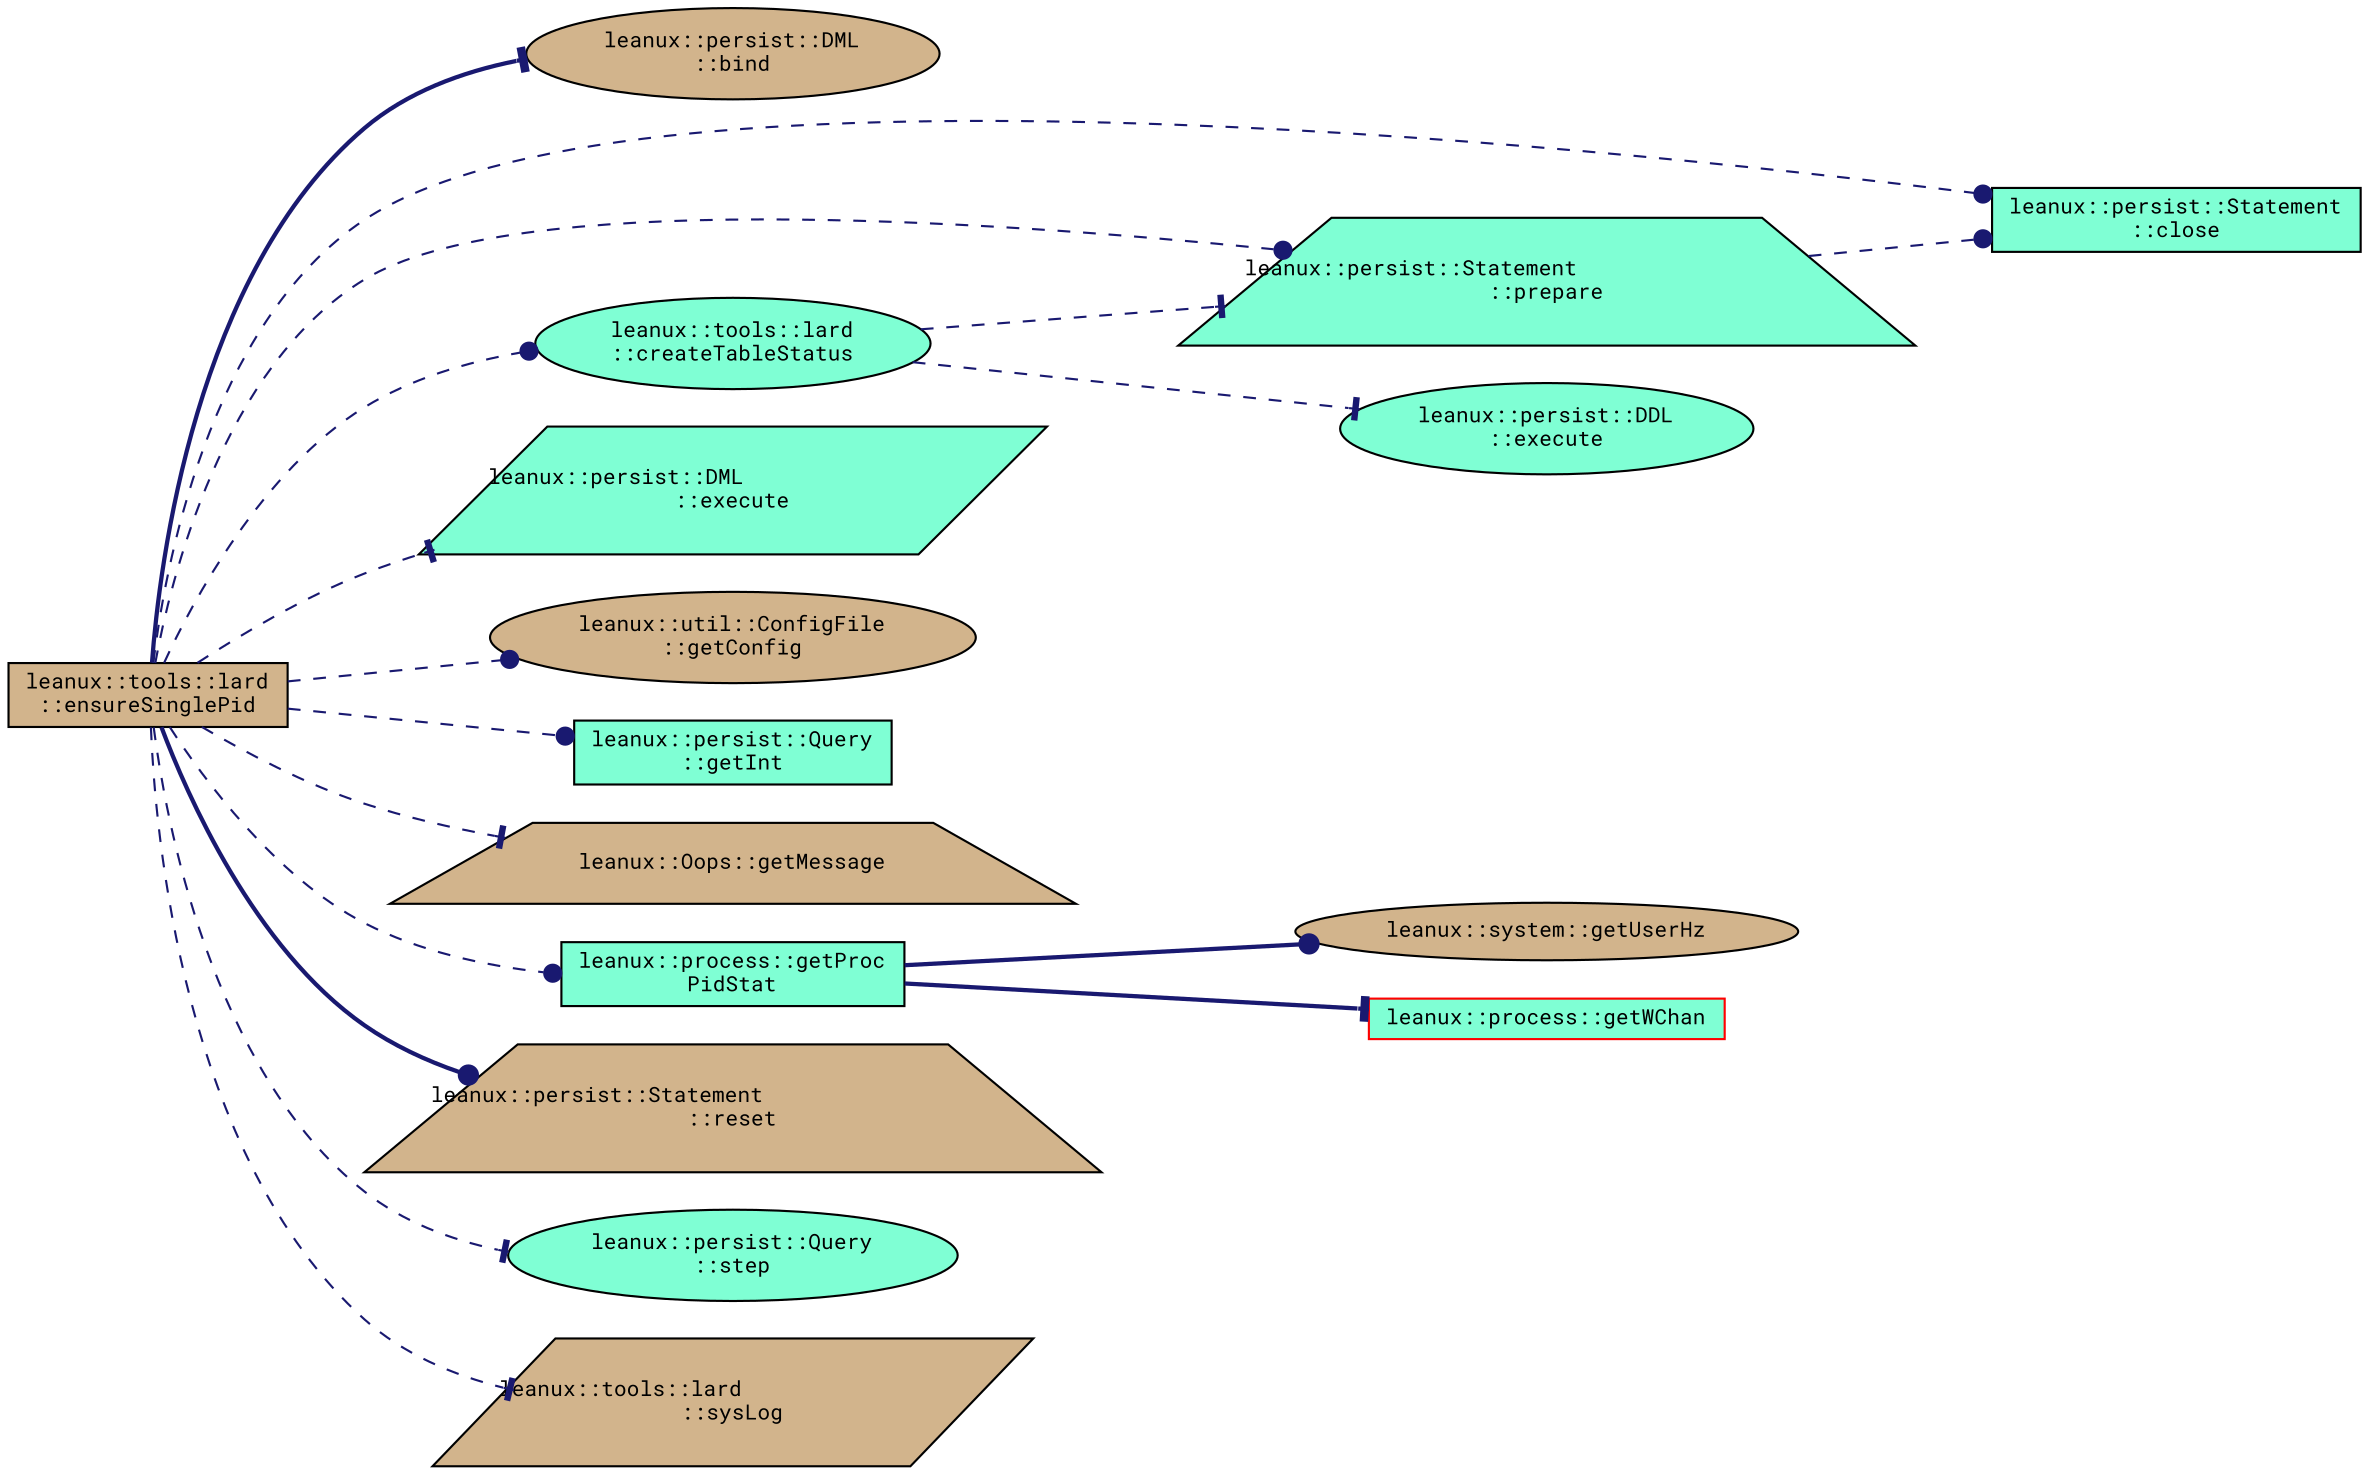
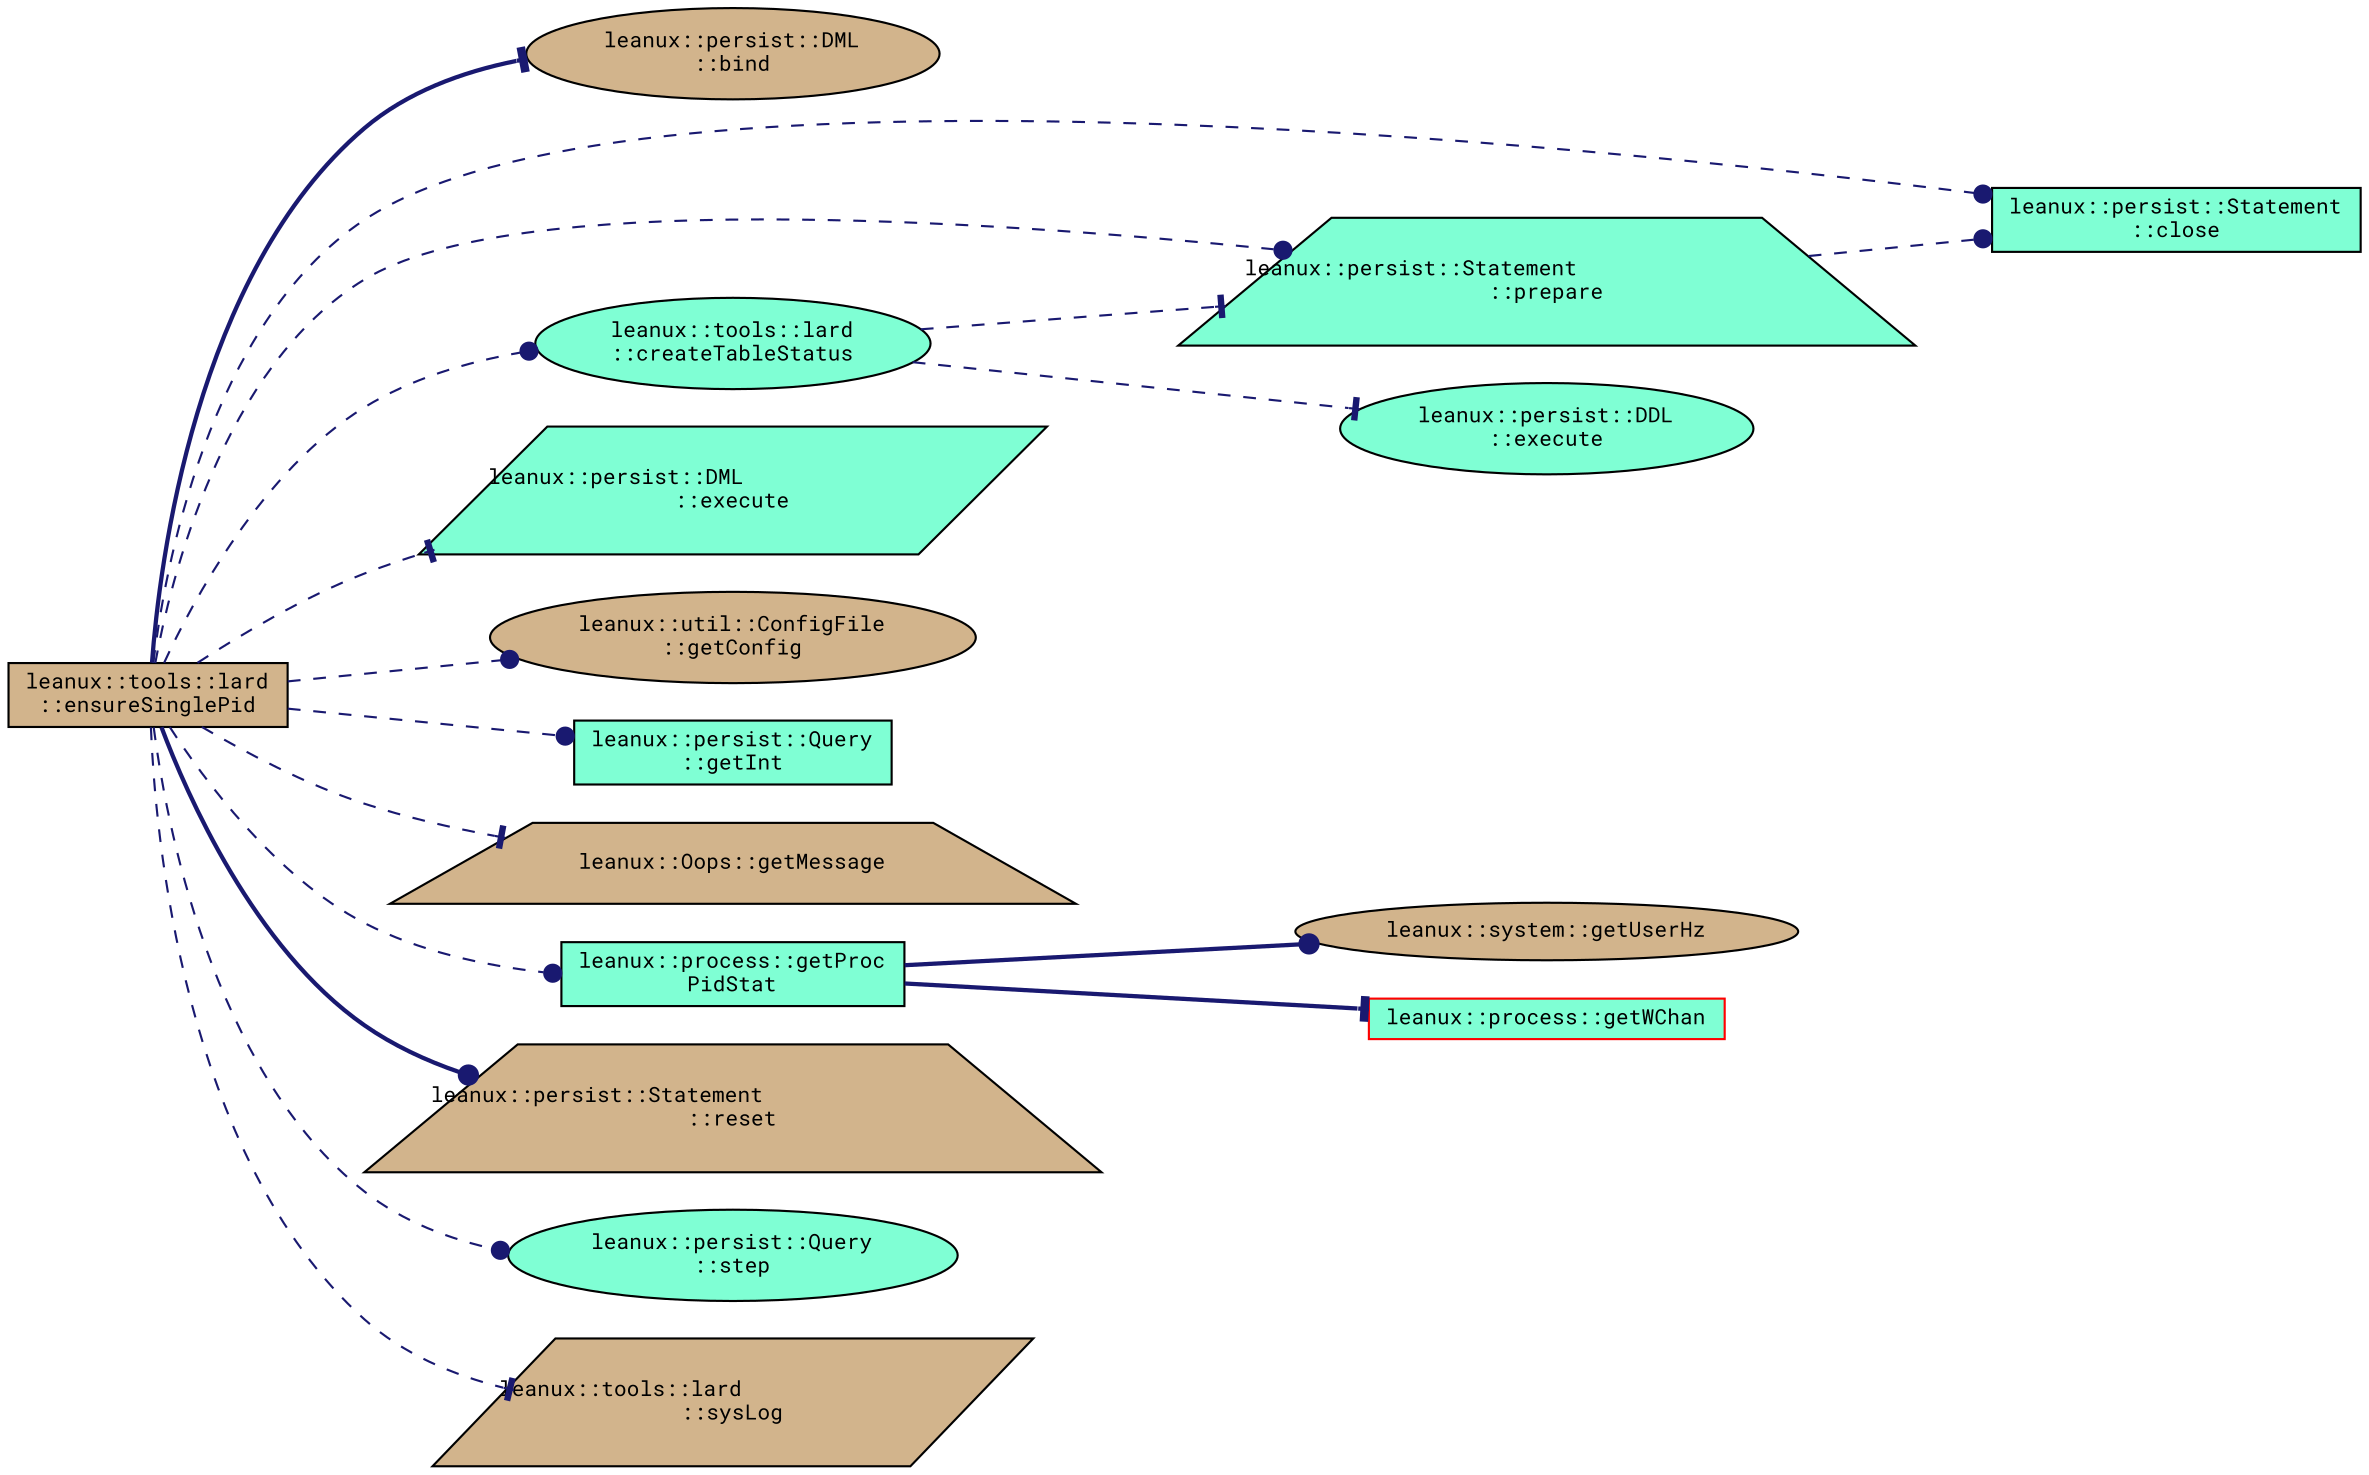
edge "leanux::tools::lard ::ensureSinglePid" -> "leanux::persist::Query ::step": arrowhead tee -> dot
